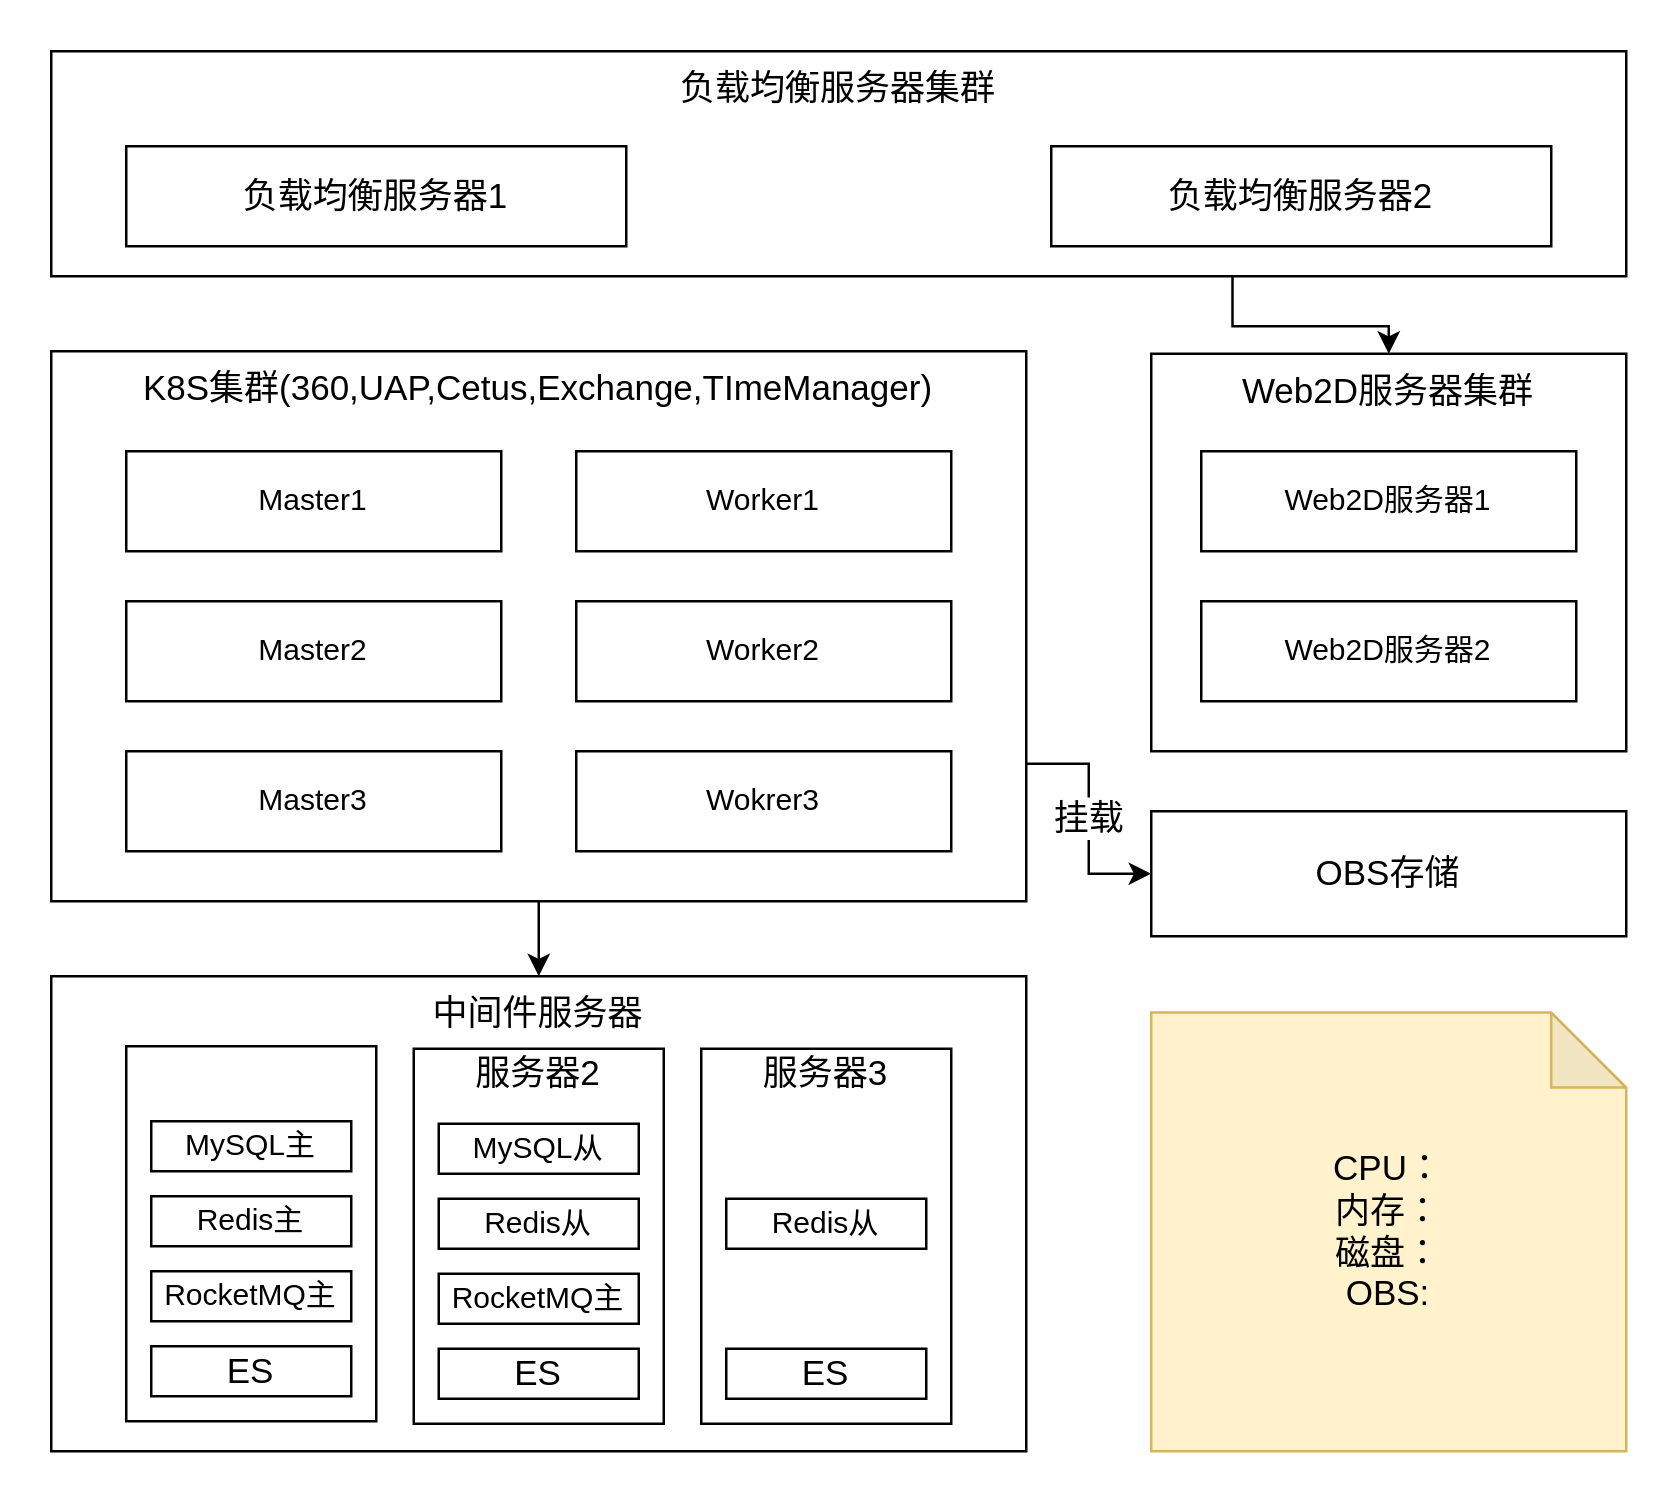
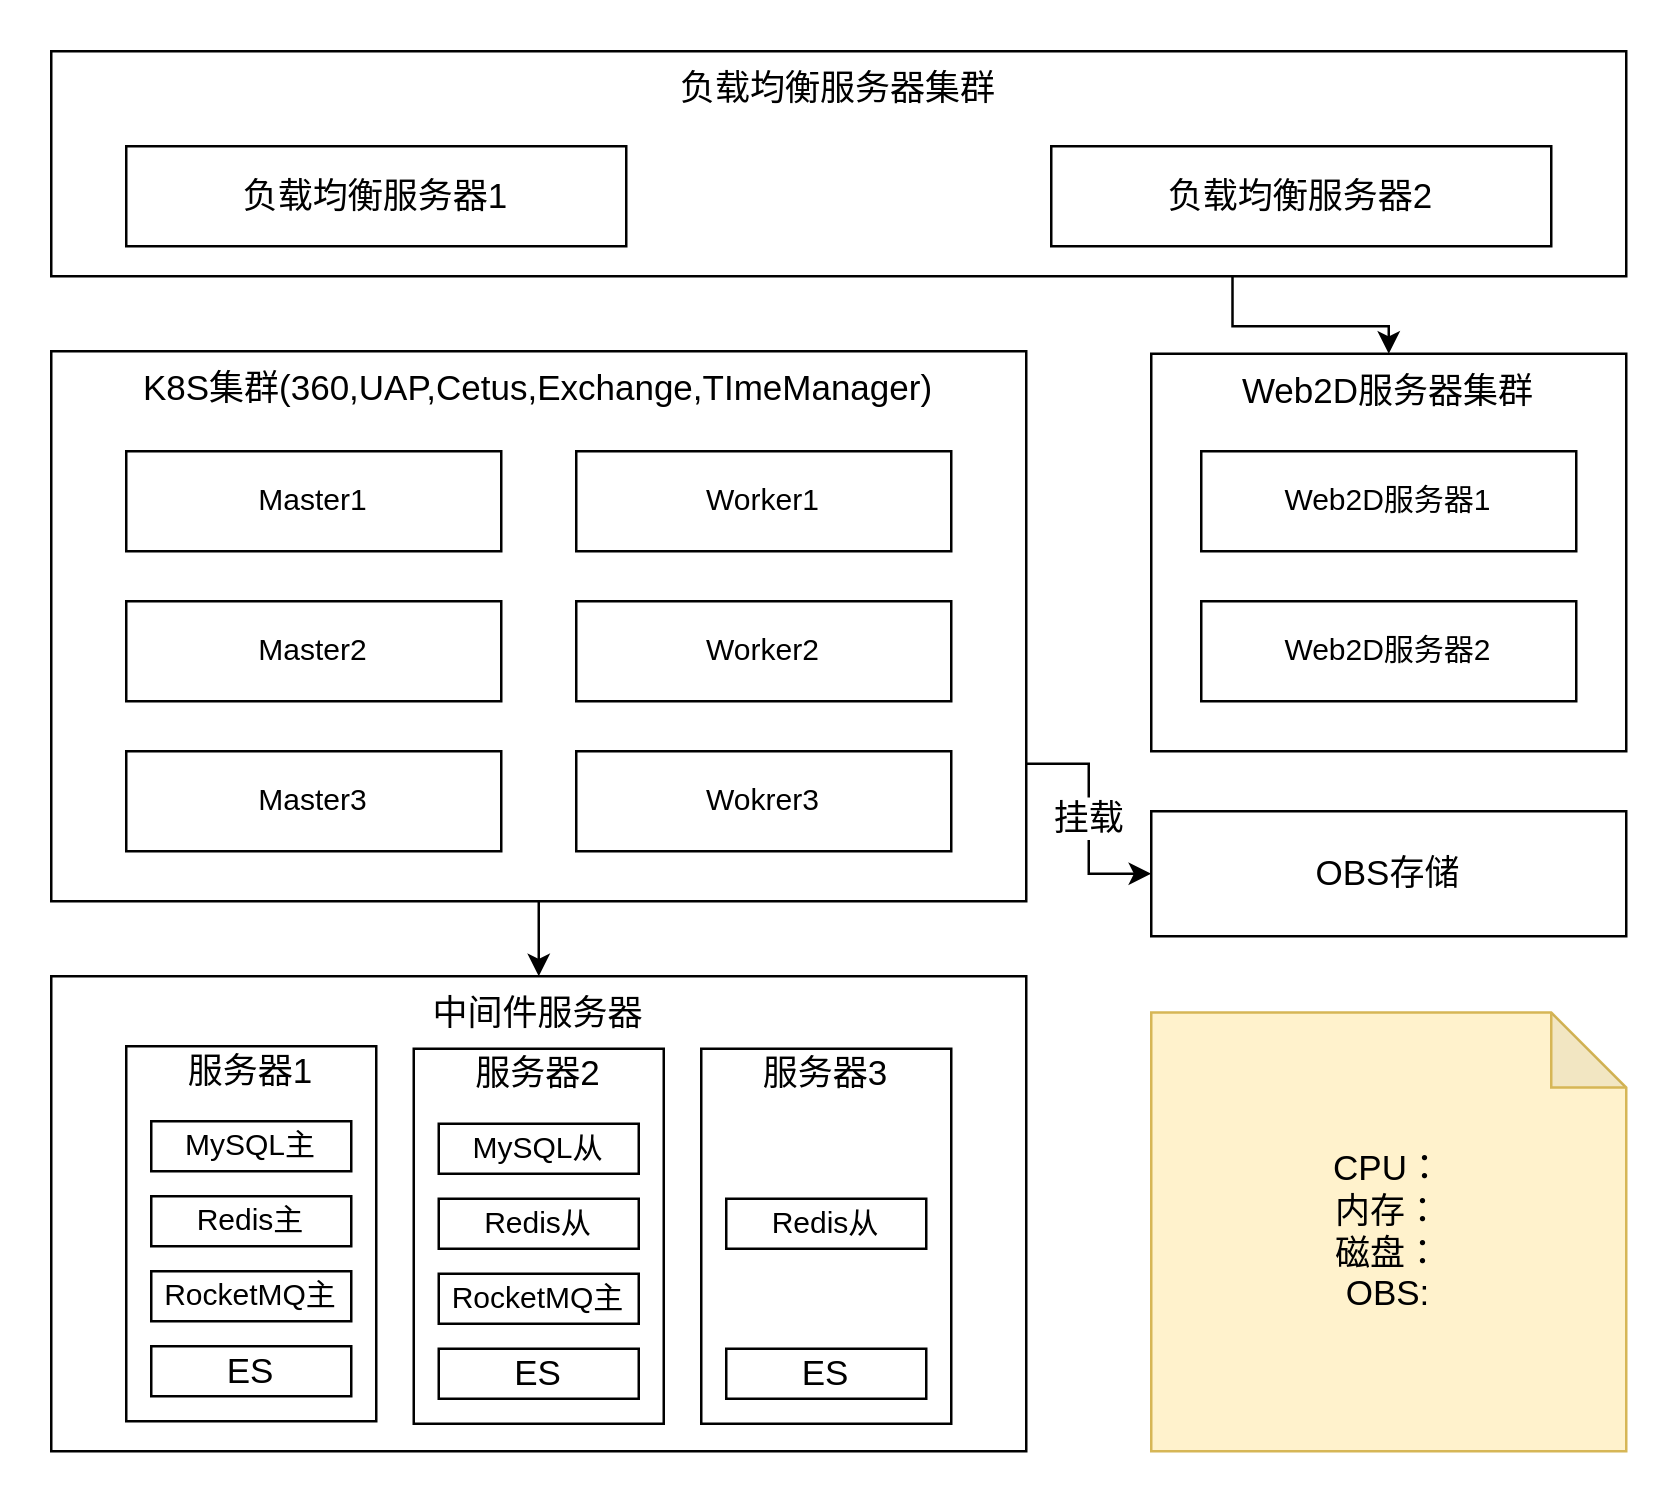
node "服务器1": added
